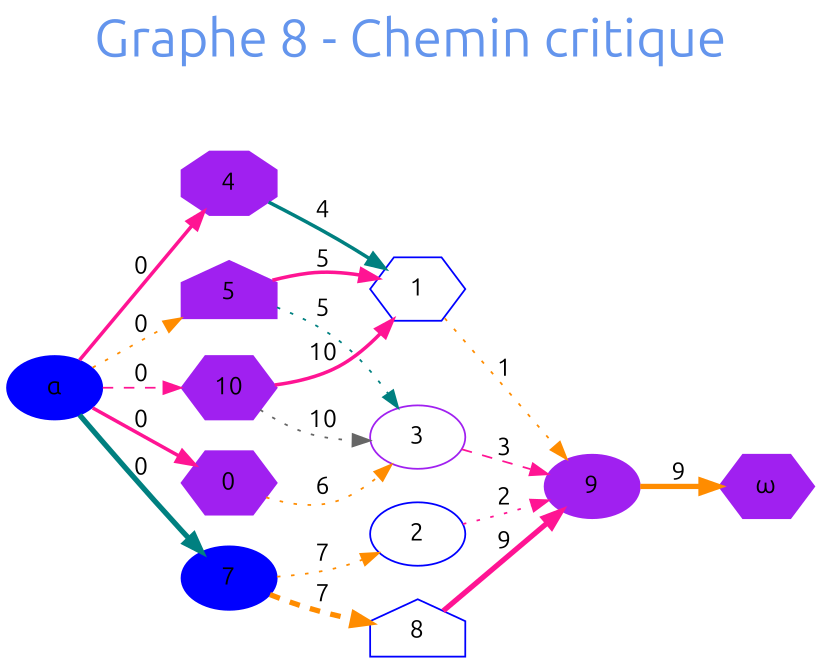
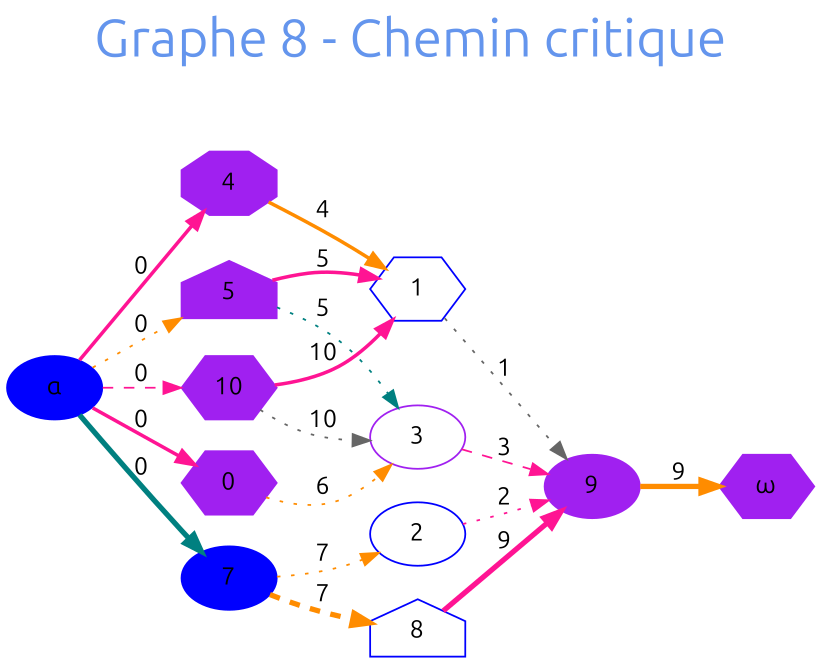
edge "4" -> "1": color teal -> darkorange
edge "1" -> "9": color darkorange -> gray40
